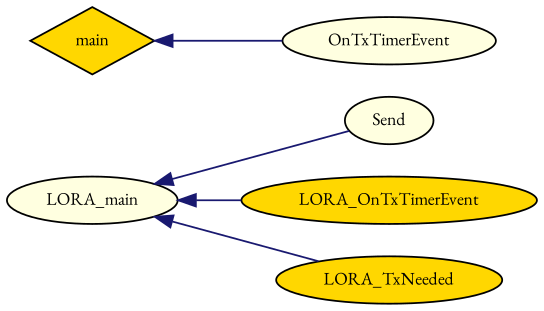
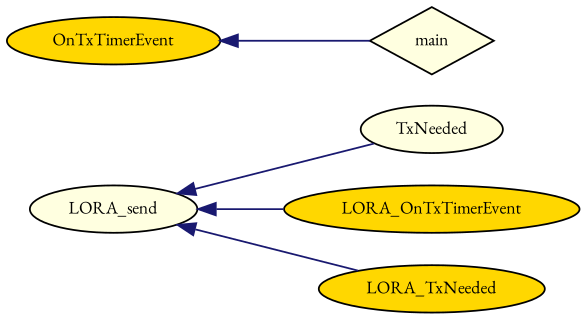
node "main": fillcolor gold -> lightyellow
edge "OnTxTimerEvent" -> "main": reversed
node "OnTxTimerEvent": fillcolor lightyellow -> gold
node "Send": label "Send" -> "TxNeeded"
node "LORA_main": label "LORA_main" -> "LORA_send"
